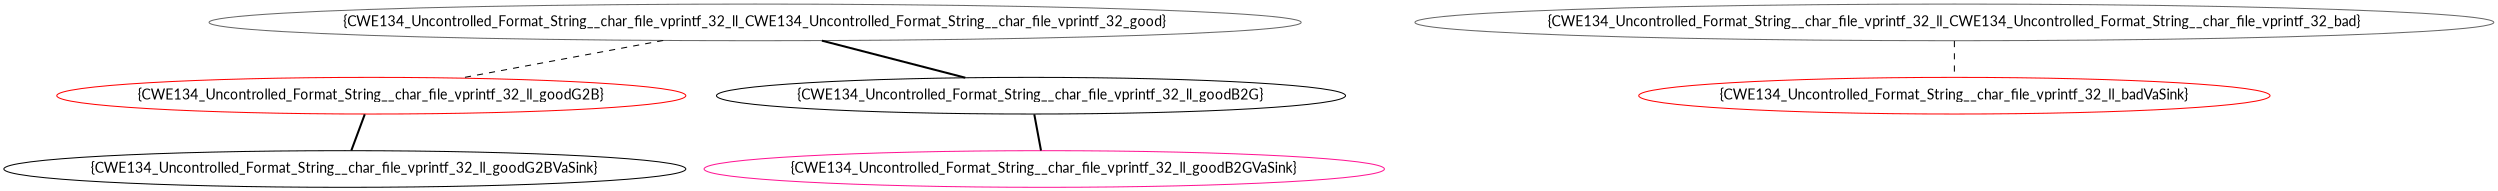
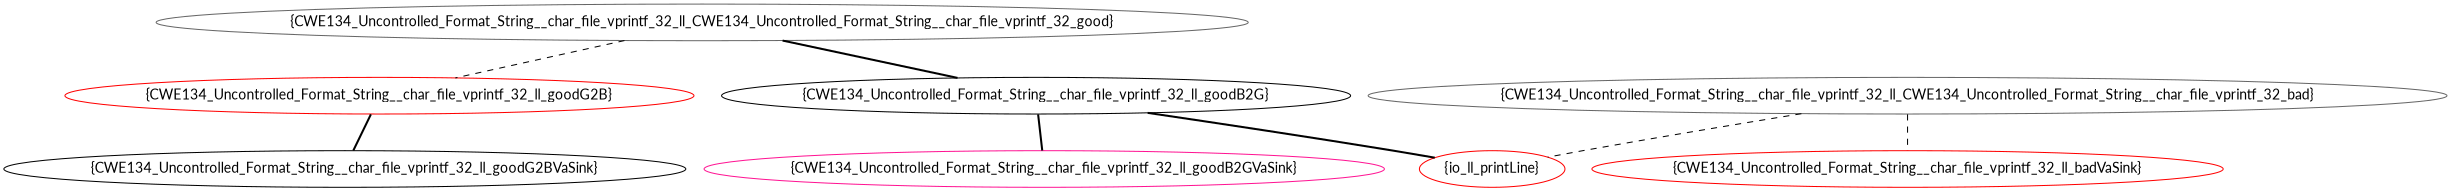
node "{io_ll_printLine}": added
